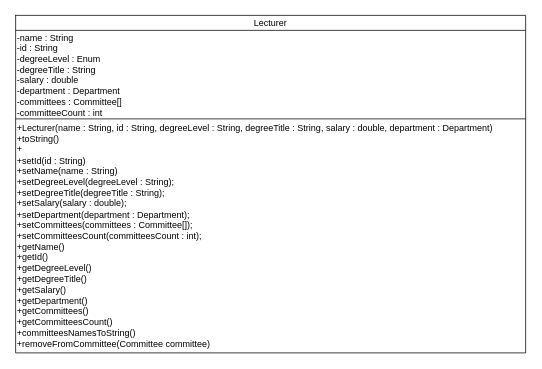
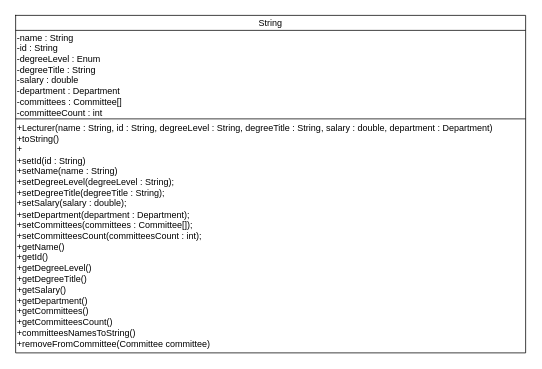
node "Lecturer": label "Lecturer" -> "String"
